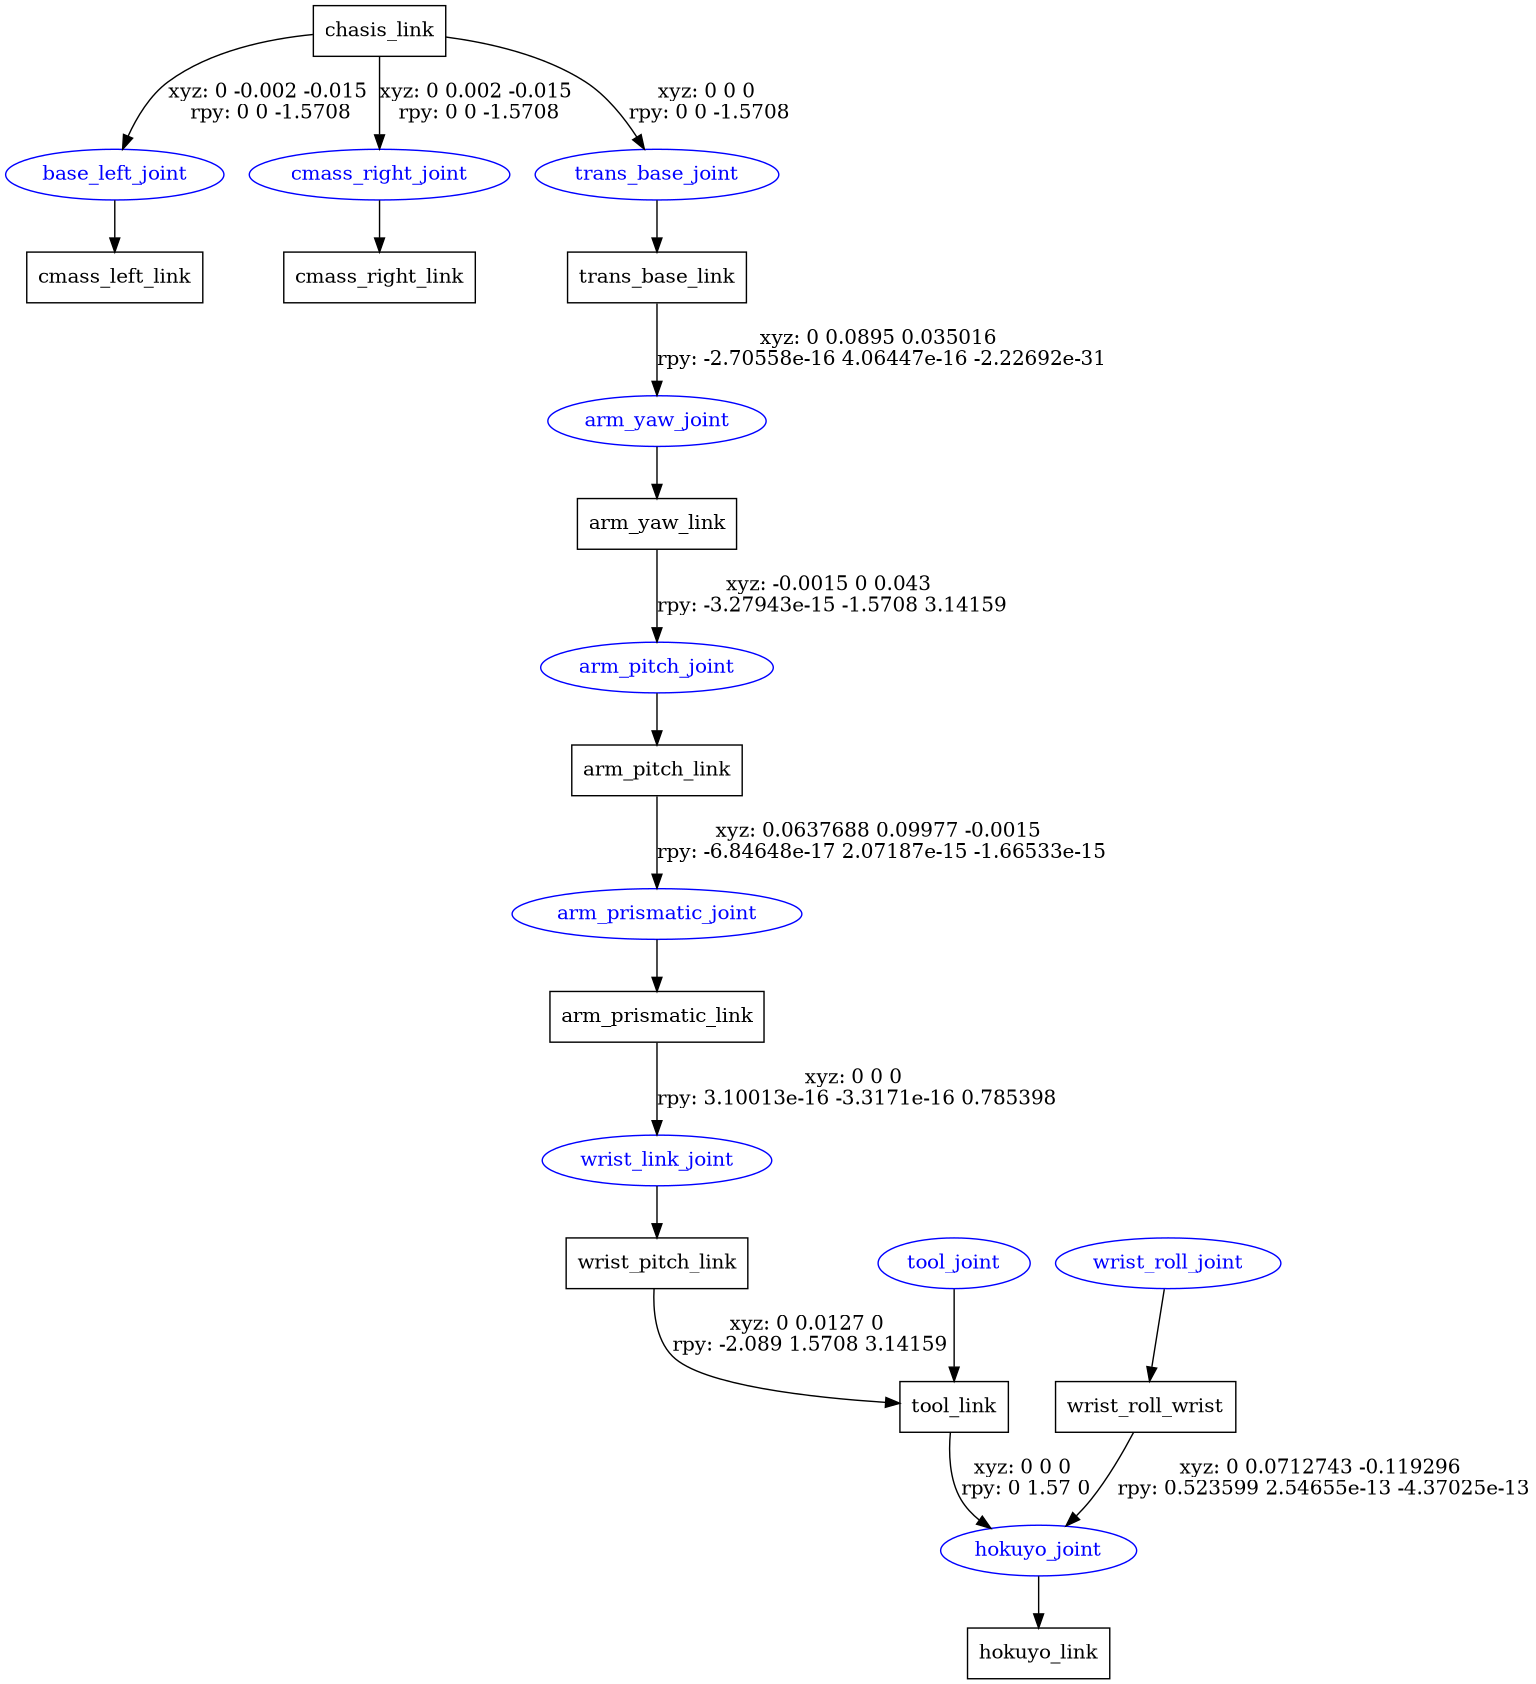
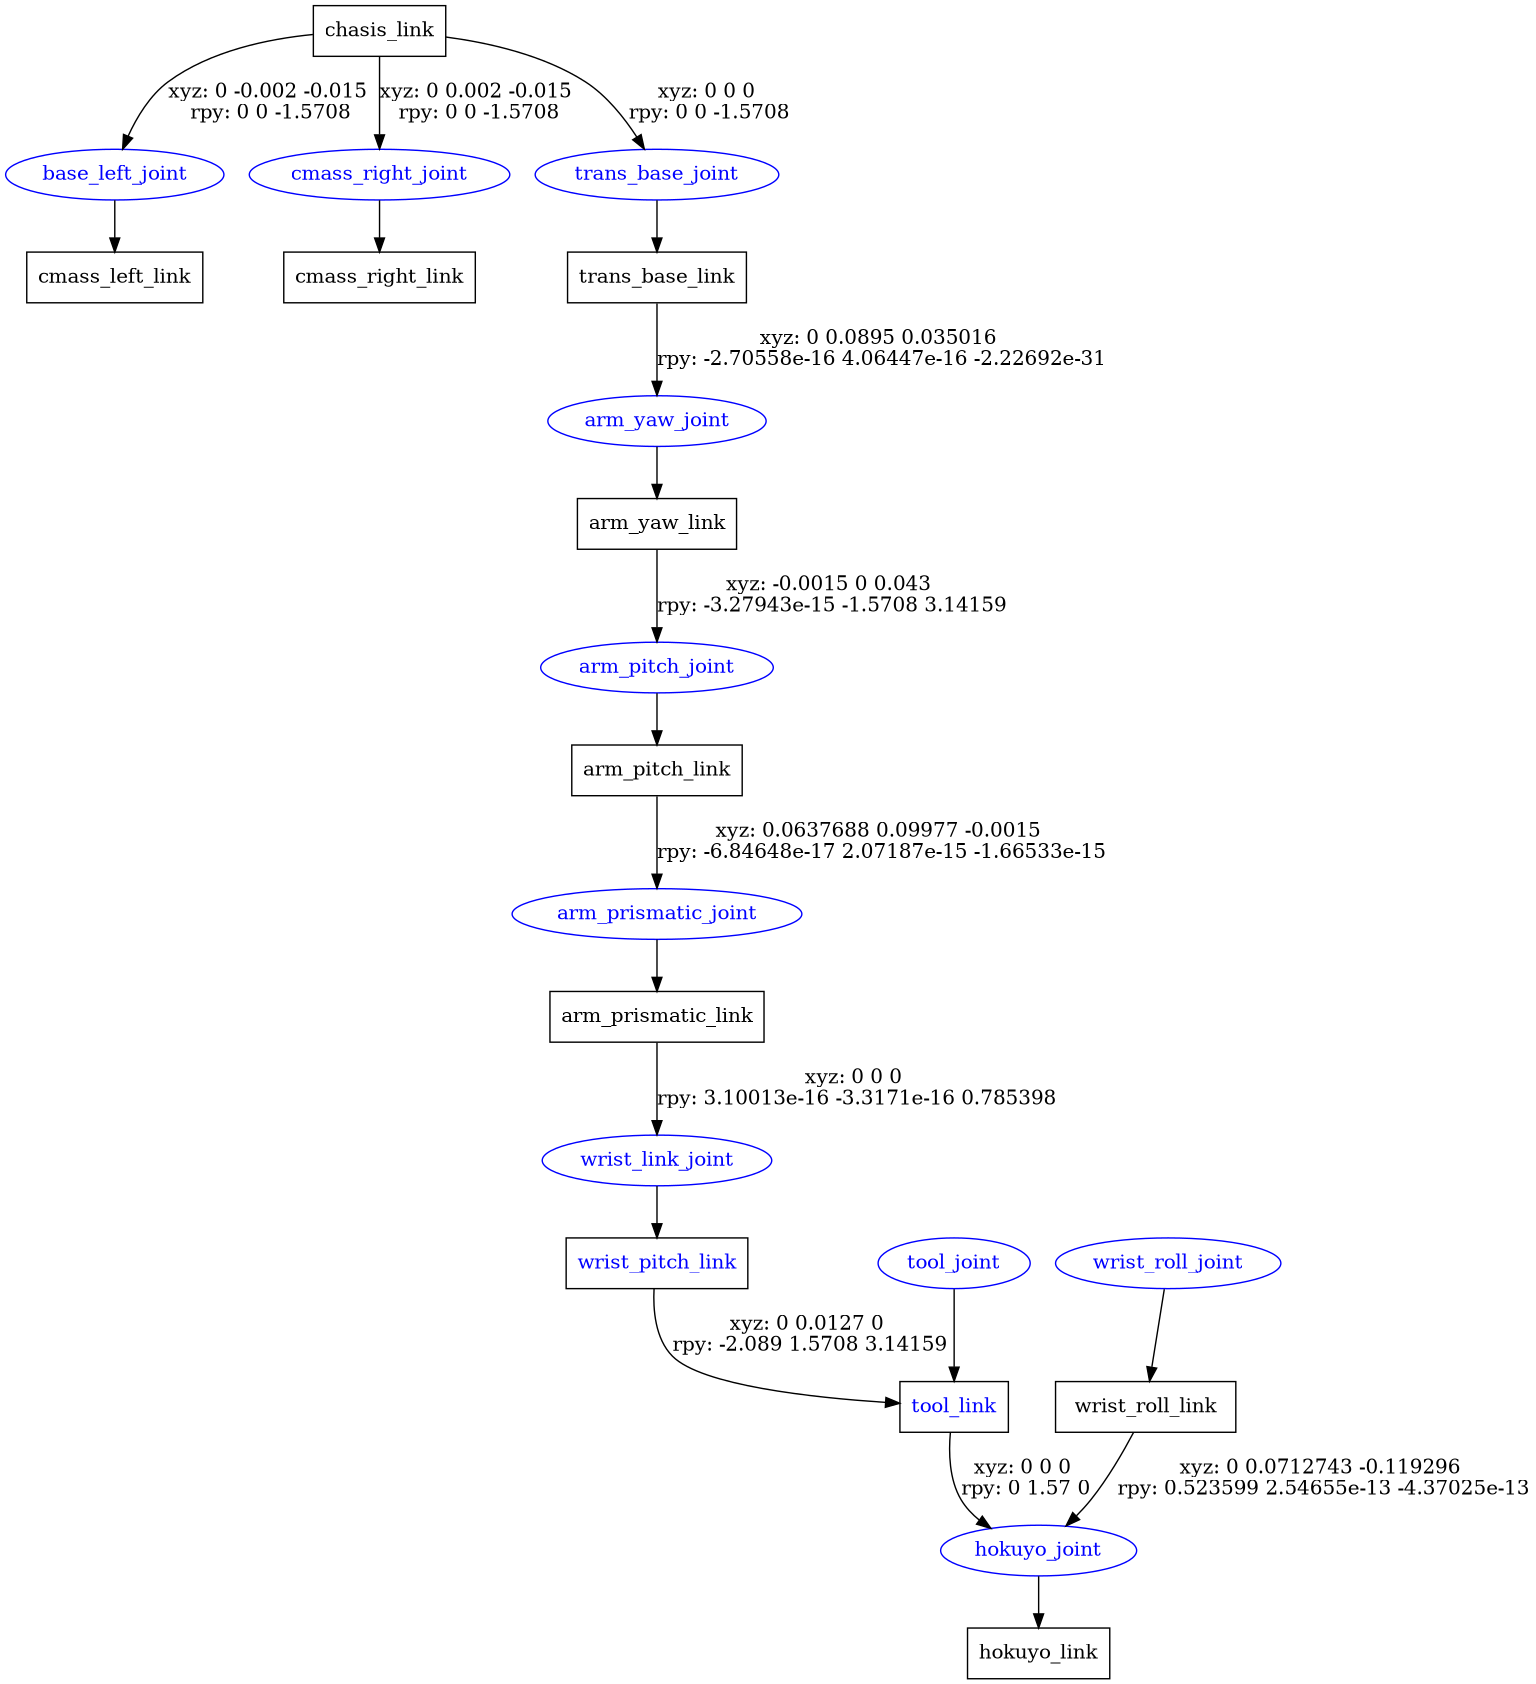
node "wrist_pitch_link": fontcolor black -> blue
node "tool_link": fontcolor black -> blue
node "wrist_roll_wrist": label "wrist_roll_wrist" -> "wrist_roll_link"
